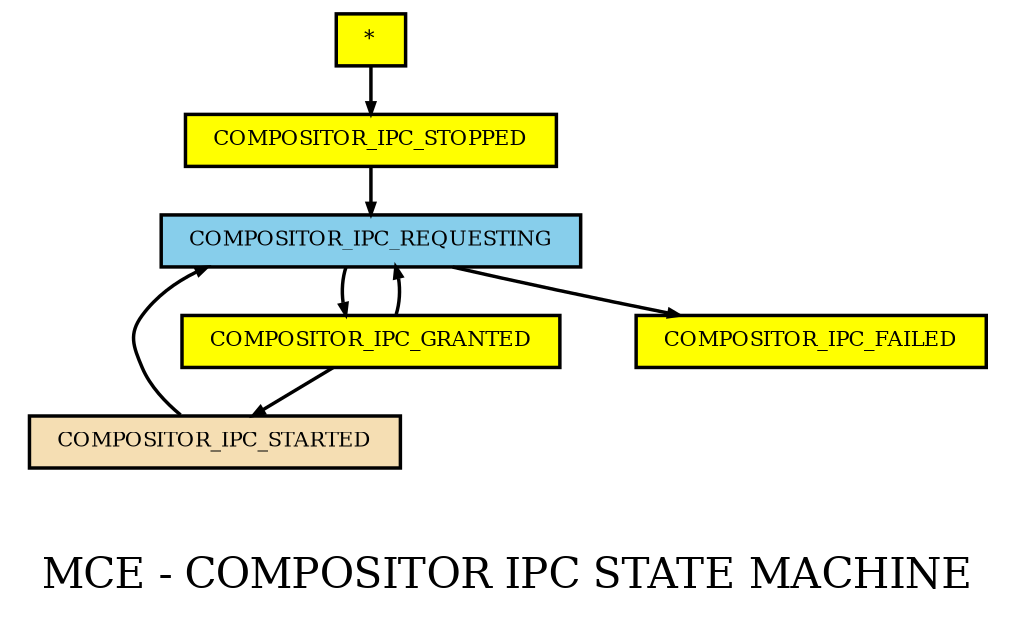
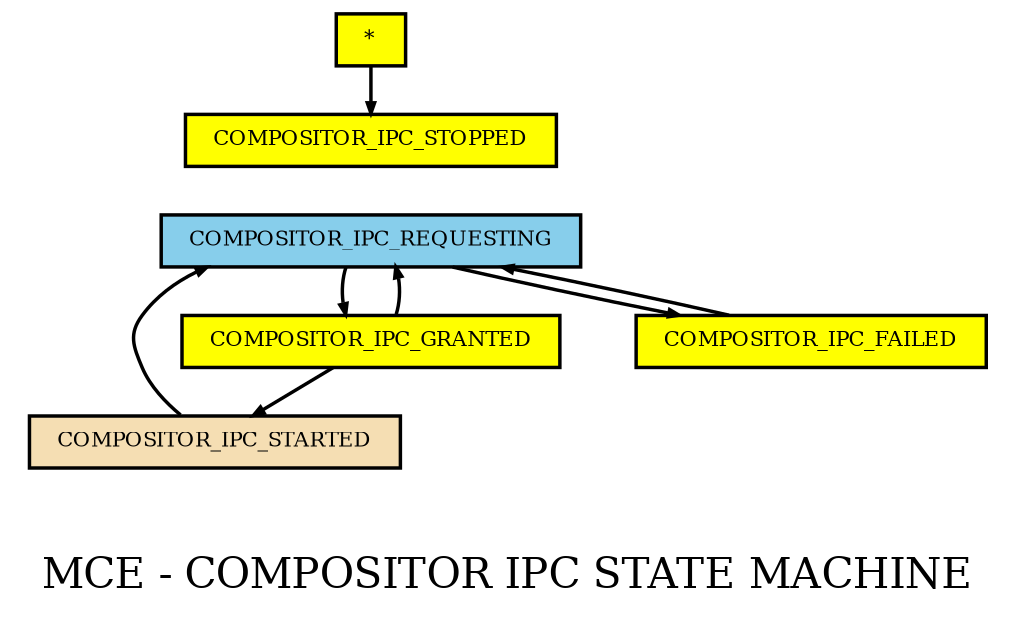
edge "COMPOSITOR_IPC_STOPPED" -> "COMPOSITOR_IPC_REQUESTING": now "COMPOSITOR_IPC_FAILED" -> "COMPOSITOR_IPC_REQUESTING"
